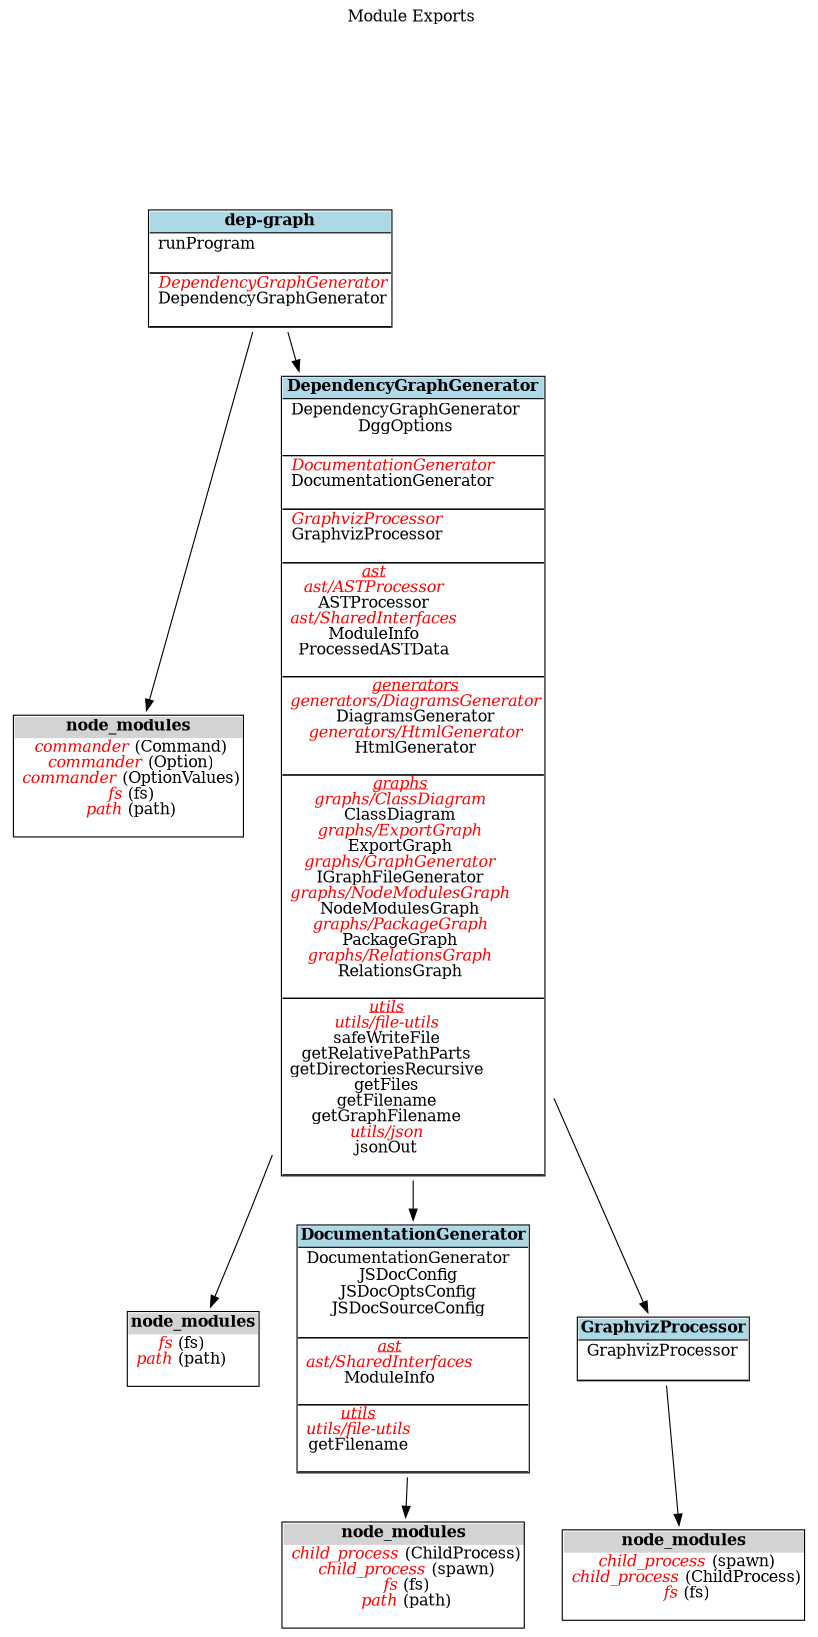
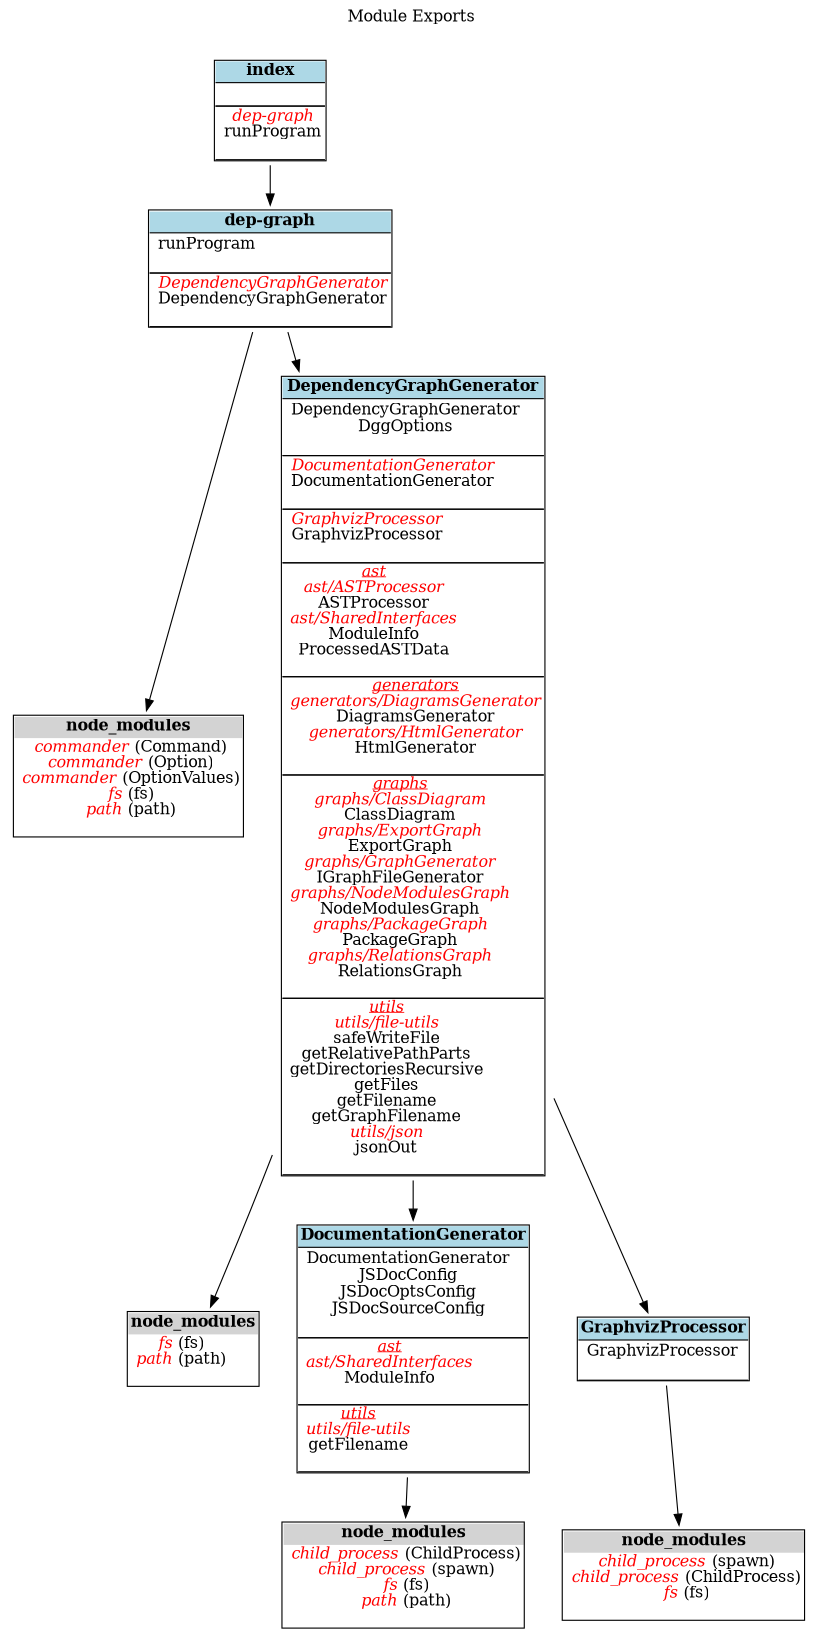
node "index": added
